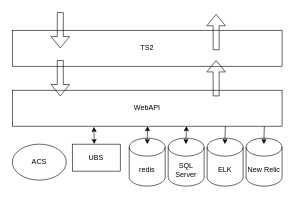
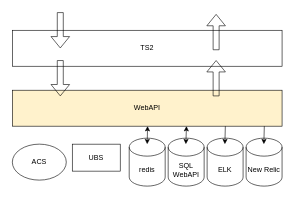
node "WebAPI": fillcolor #ffffff -> #fff2cc
edge "WebAPI" -- "UBS": removed
node "SQL Server": label "SQL Server" -> "SQL WebAPI"
